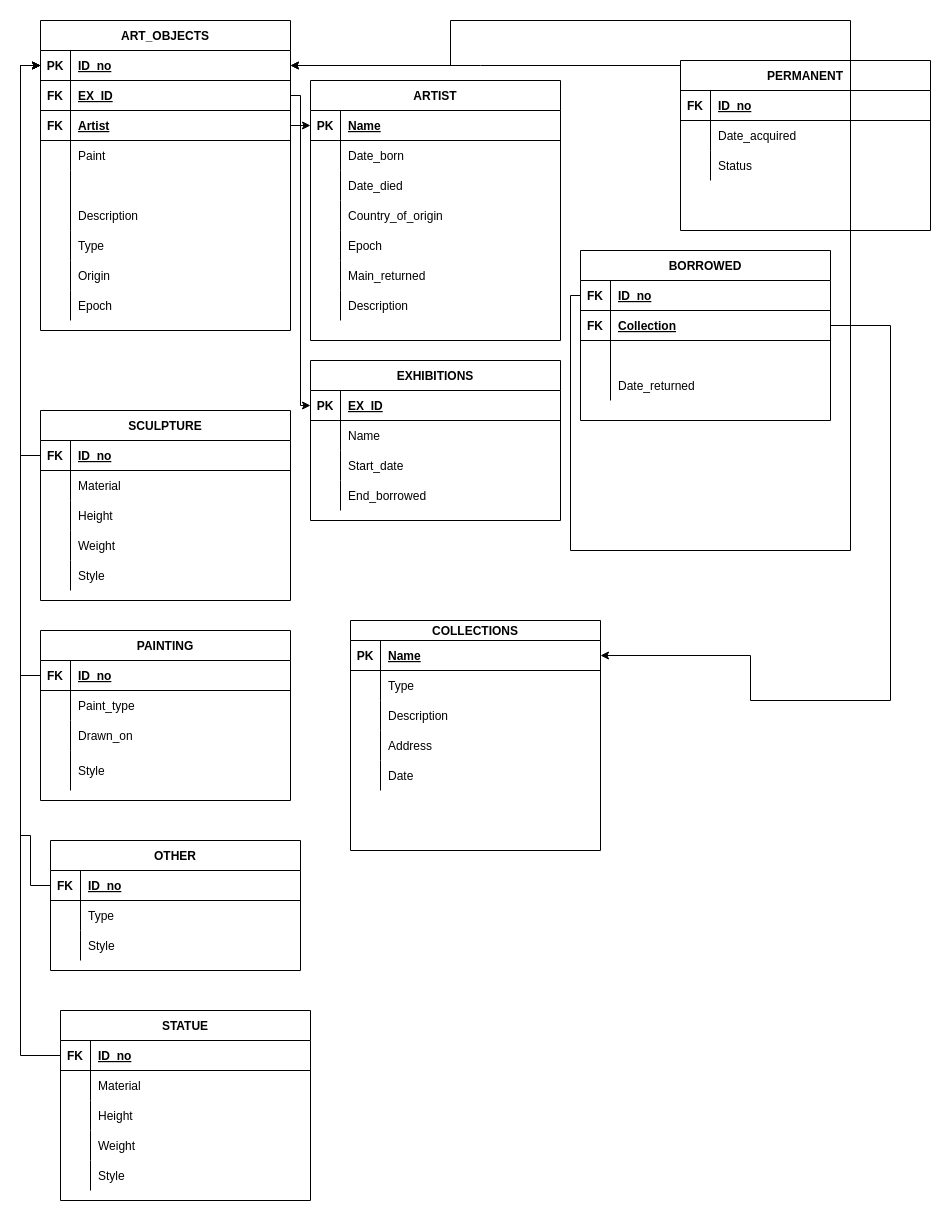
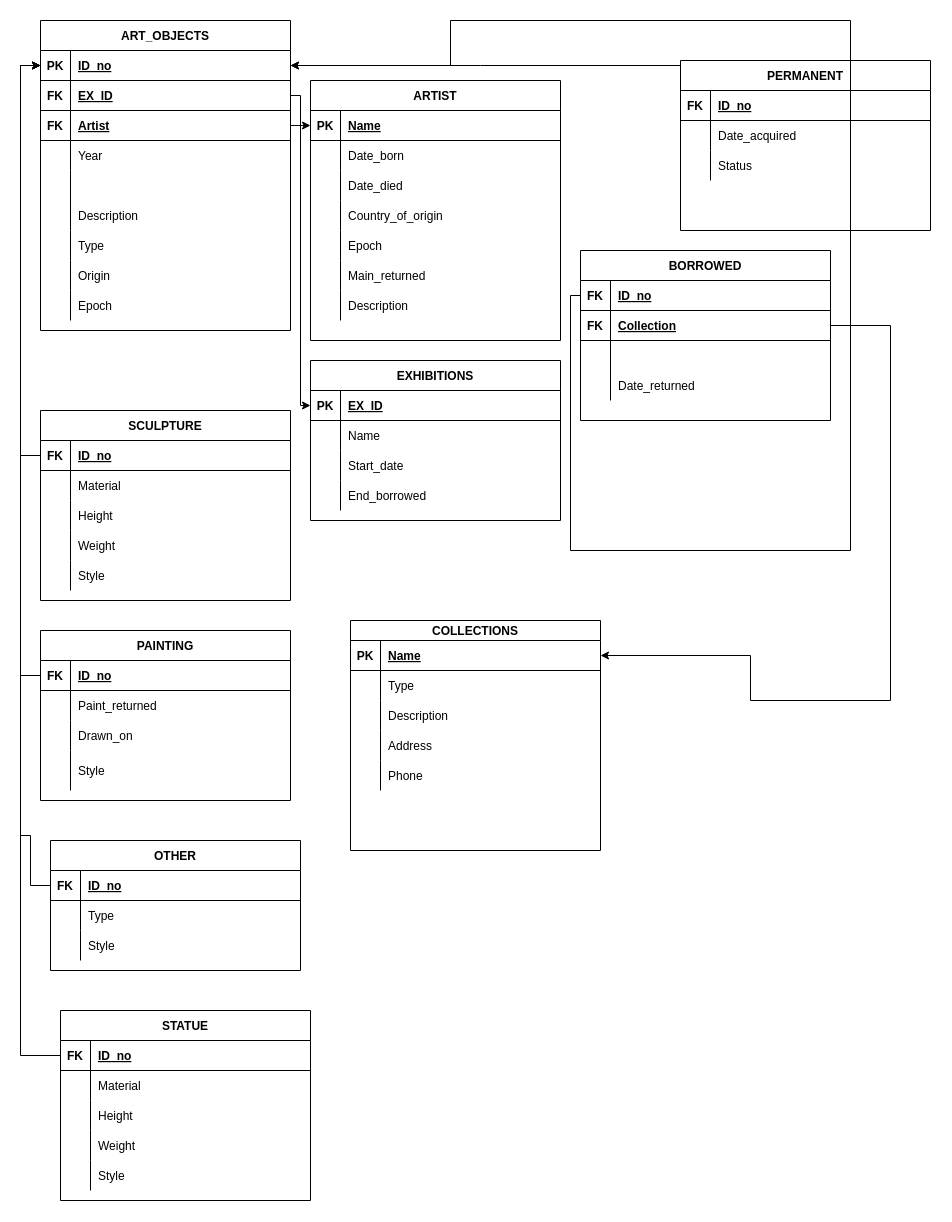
node "Paint": label "Paint" -> "Year"
node "Paint_type": label "Paint_type" -> "Paint_returned"
node "Date": label "Date" -> "Phone"
